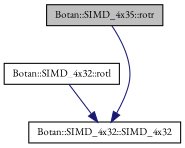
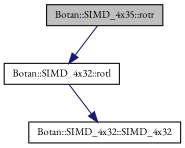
edge "Botan::SIMD_4x35::rotr" -> "Botan::SIMD_4x32::SIMD_4x32": now "Botan::SIMD_4x35::rotr" -> "Botan::SIMD_4x32::rotl"
